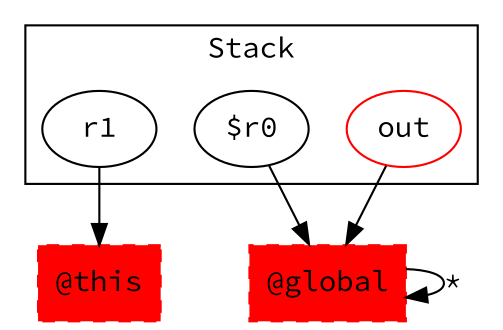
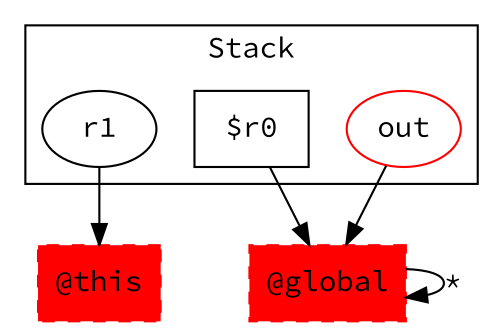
node "$r0": shape ellipse -> box
